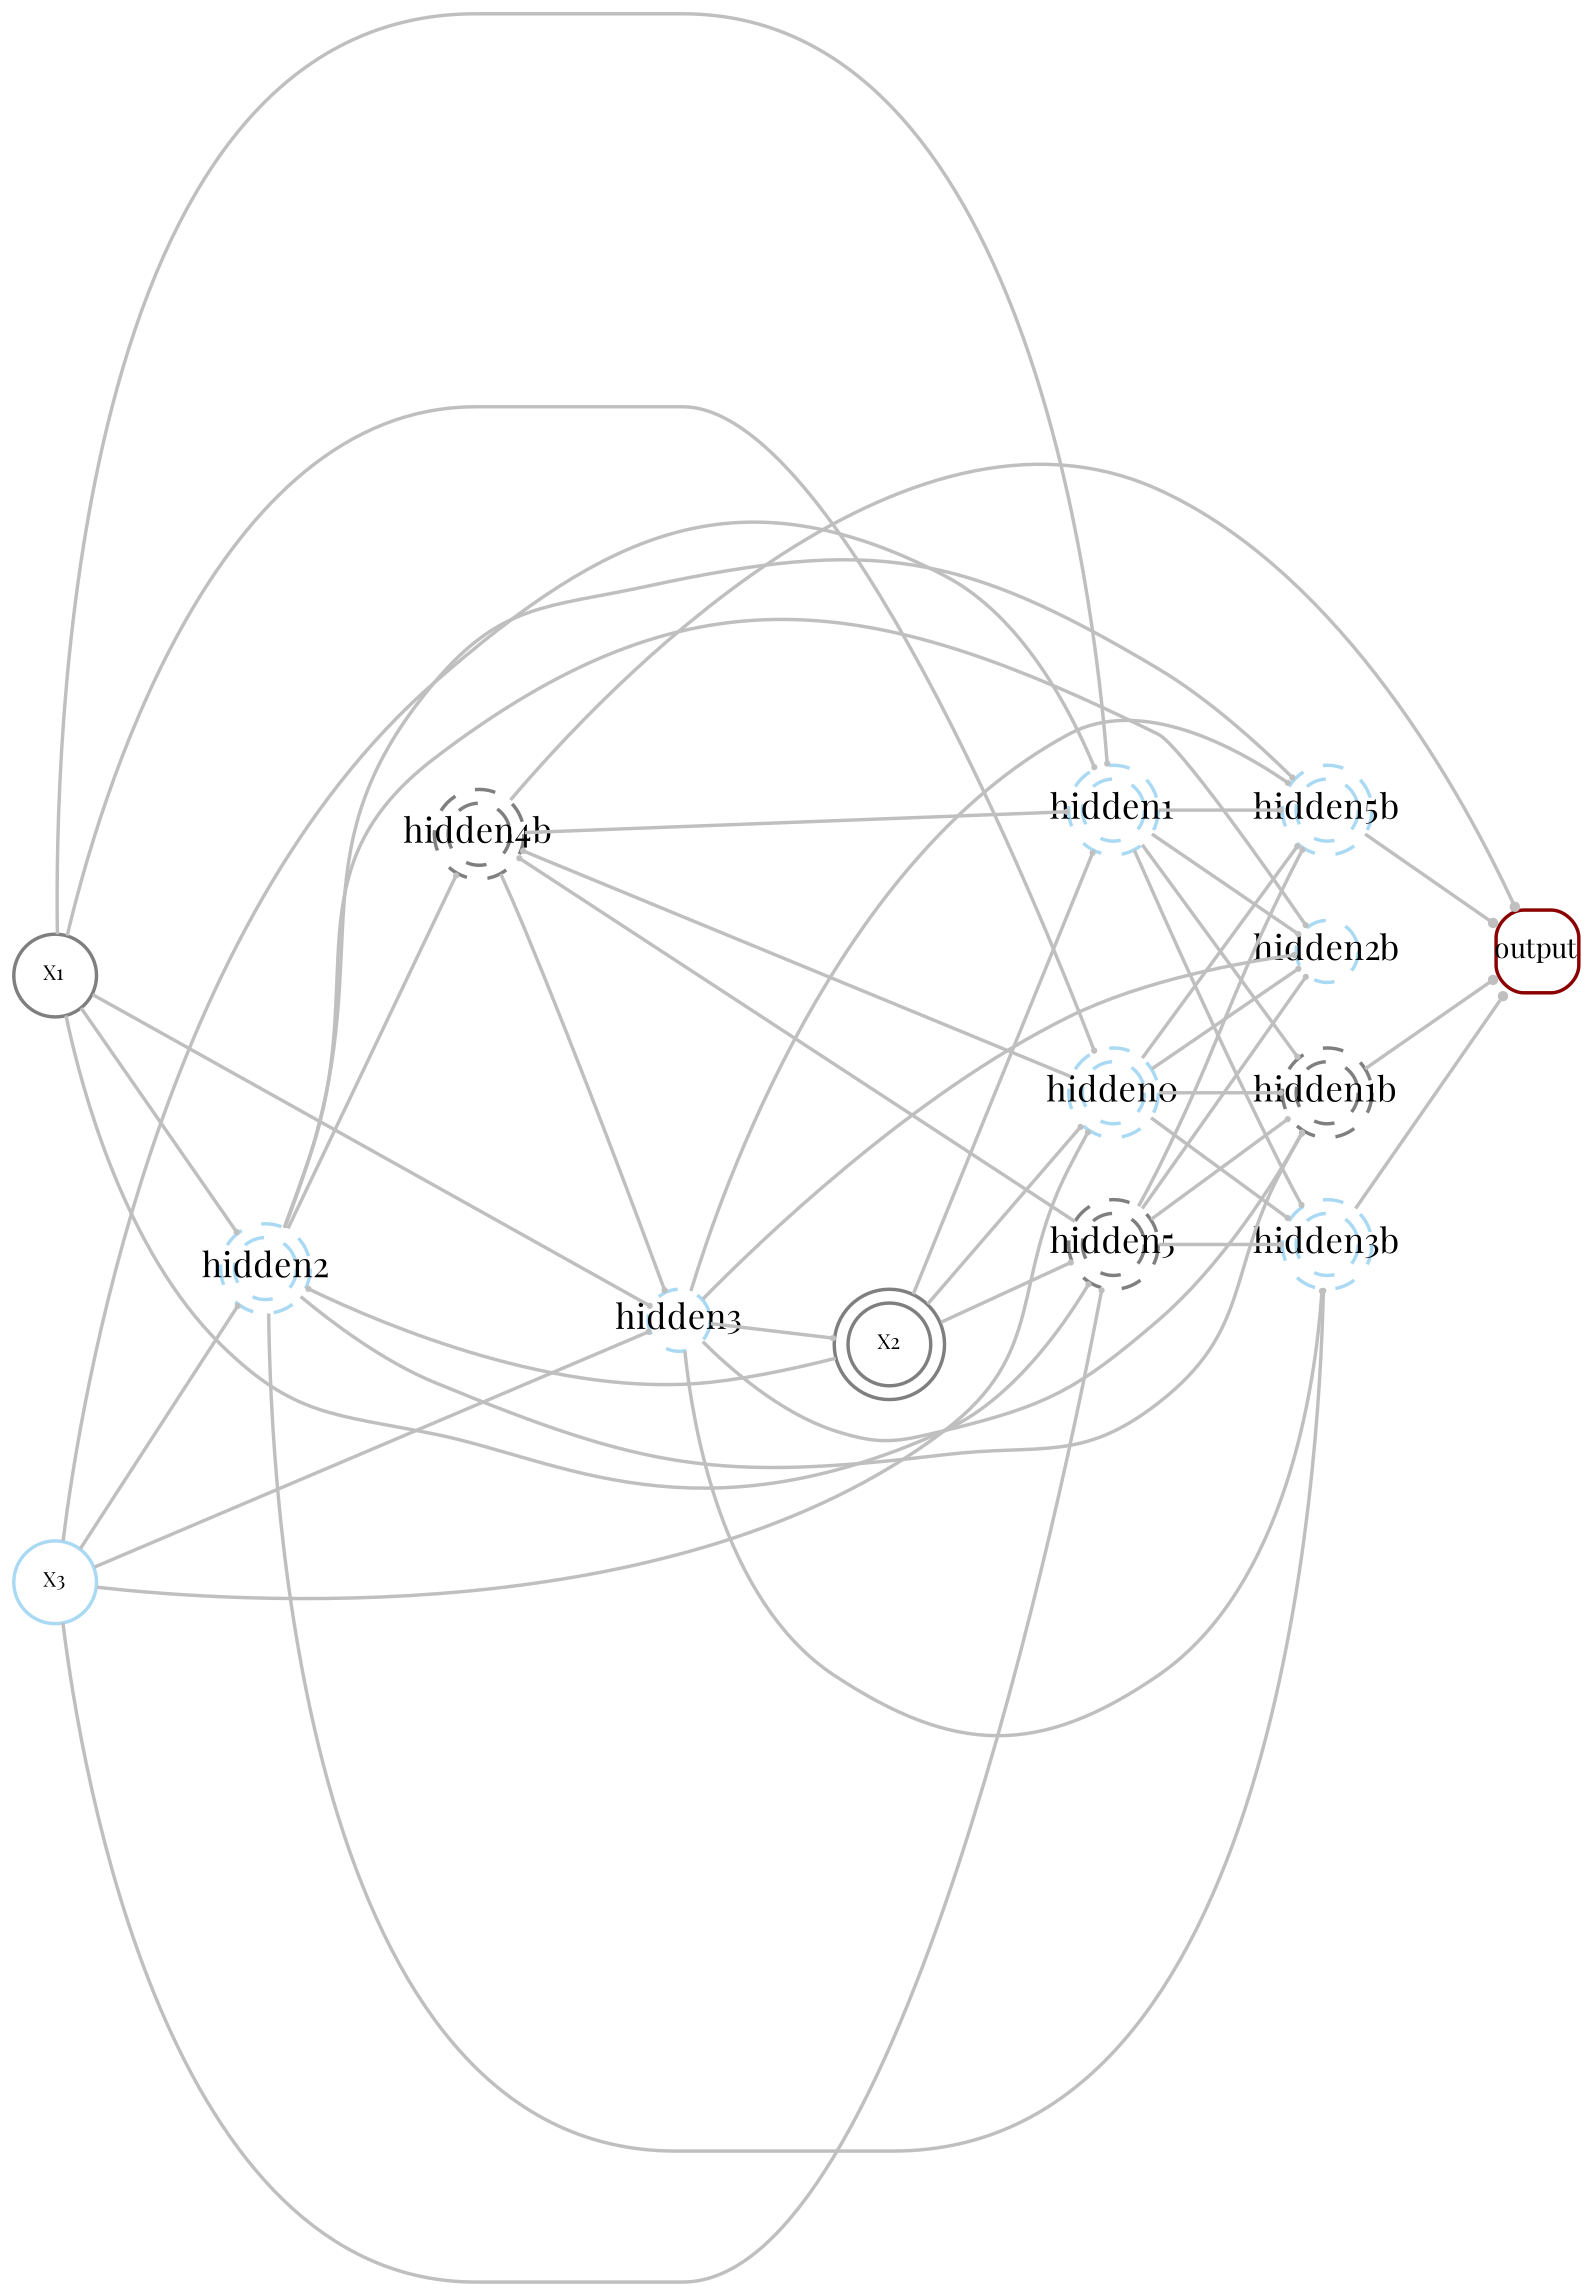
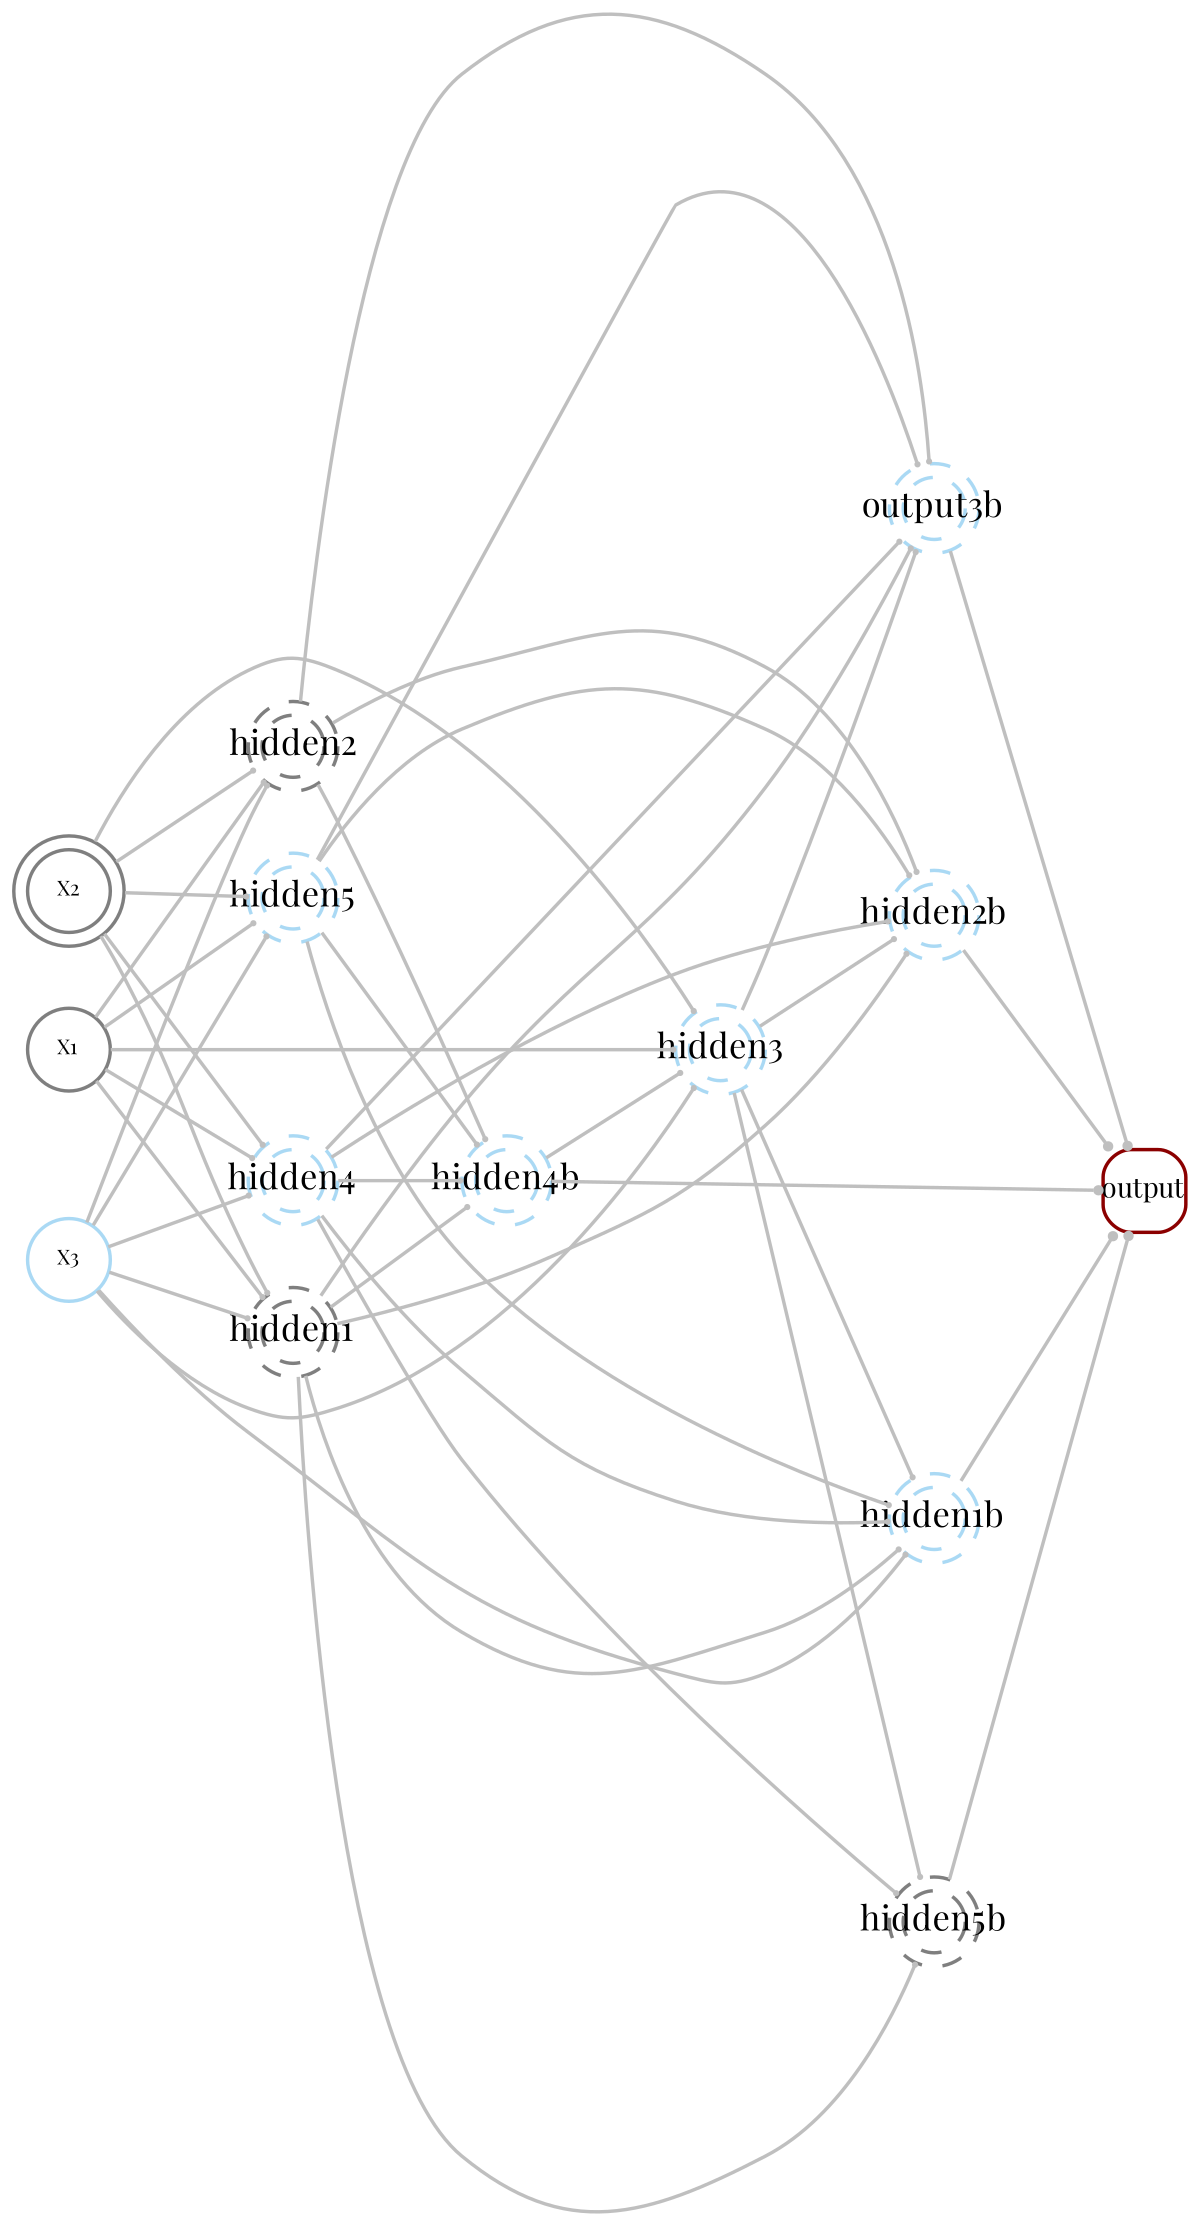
edge "hidden2" -> "hidden5b": removed
node "hidden1": color #56b4e980 -> gray50
node "hidden5b": color #56b4e980 -> gray50
edge "hidden4b" -> "hidden1": reversed
node "hidden4b": color gray50 -> #56b4e980
node "hidden2b": shape circle -> doublecircle
edge "hidden2b" -> "output": added
edge "hidden5" -> "hidden5b": removed
node "hidden0": label "hidden0" -> "hidden4"
node "hidden1b": color gray50 -> #56b4e980
node "hidden5": color gray50 -> #56b4e980
node "hidden3b": label "hidden3b" -> "output3b"
node "hidden2": color #56b4e980 -> gray50
node "hidden3": shape circle -> doublecircle
edge "hidden3" -> "X2": reversed
edge "hidden2" -> "hidden1b": now "X3" -> "hidden1b"
